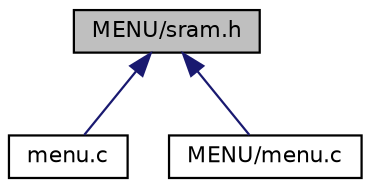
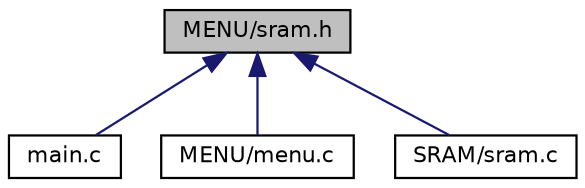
node "menu.c": label "menu.c" -> "main.c"
node "SRAM/sram.c": added
